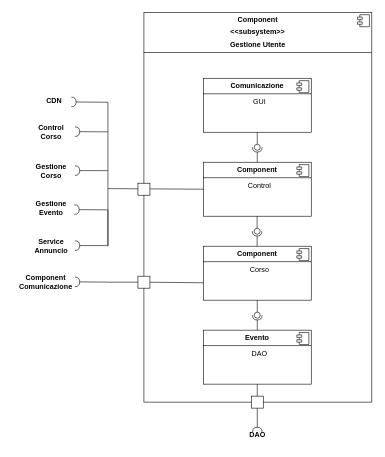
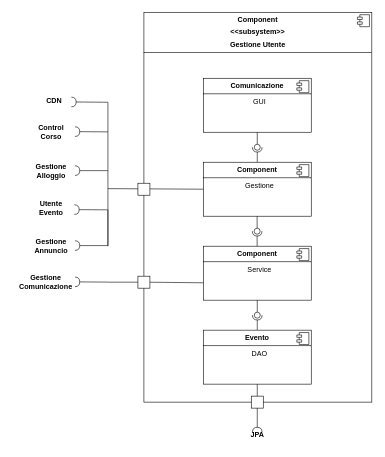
node "Component Control": label "Component Control" -> "Component Gestione"
node "Gestione Corso": label "Gestione Corso" -> "Gestione Alloggio"
node "Gestione Evento": label "Gestione Evento" -> "Utente Evento"
node "Service Annuncio": label "Service Annuncio" -> "Gestione Annuncio"
node "Component Corso": label "Component Corso" -> "Component Service"
node "Component Comunicazione": label "Component Comunicazione" -> "Gestione Comunicazione"
node "DAO": label "DAO" -> "JPA"
